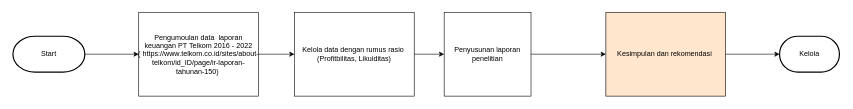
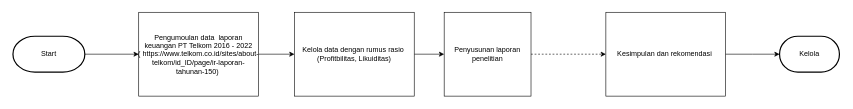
edge "Penyusunan laporan penelitian" -> "Kesimpulan dan rekomendasi": style solid -> dashed
node "Kesimpulan dan rekomendasi": fillcolor #ffe6cc -> #ffffff
